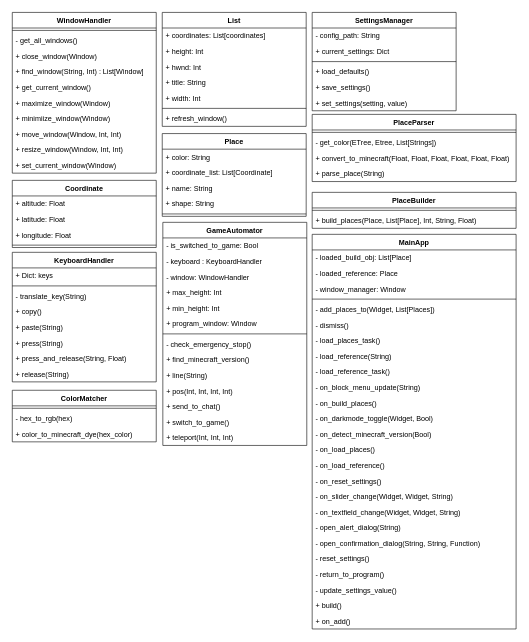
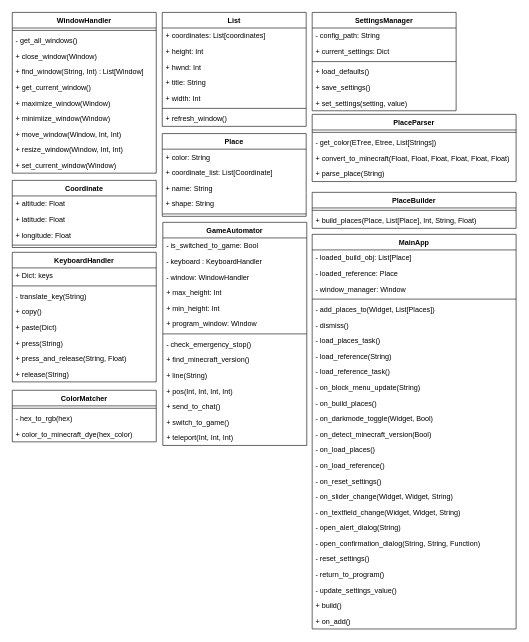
node "+ paste(String)": label "+ paste(String)" -> "+ paste(Dict)"
